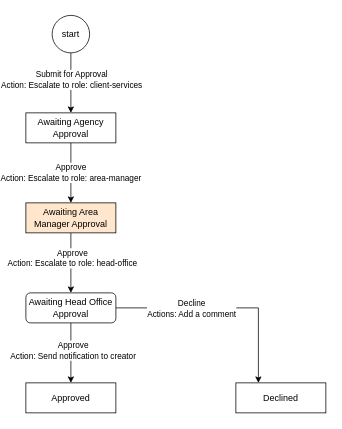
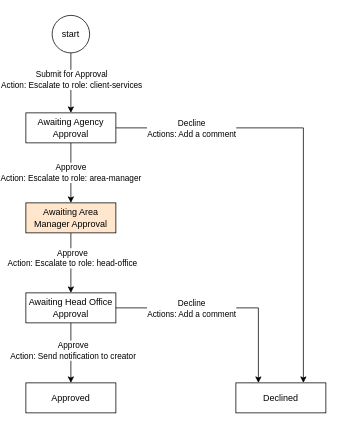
edge "Awaiting Agency Approval" -> "Declined": added, label "Decline Actions: Add a comment"
node "Awaiting Head Office Approval": shape rounded rectangle -> rectangle
